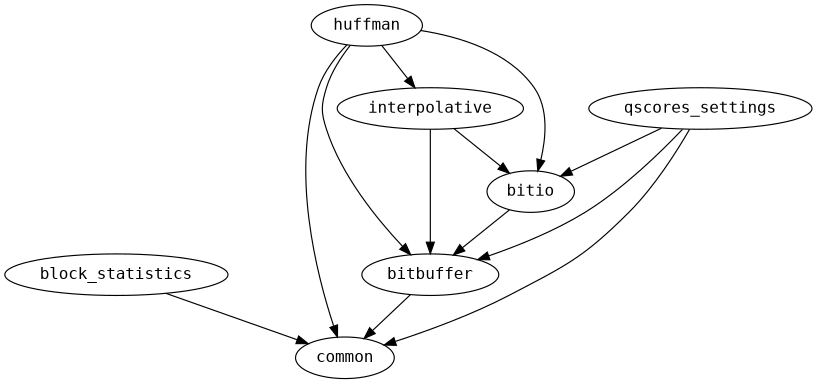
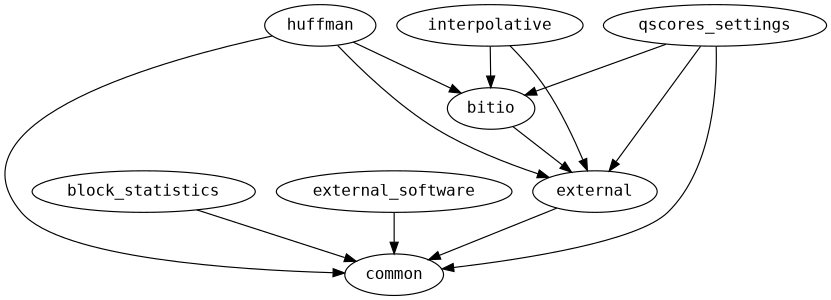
edge "huffman" -> "interpolative": removed
node "external_software": added
node "bitbuffer": label "bitbuffer" -> "external"
